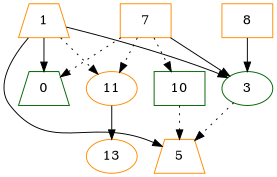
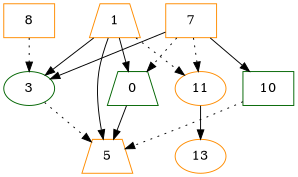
edge "7" -> "10": style dotted -> solid
edge "8" -> "3": style solid -> dotted
edge "0" -> "5": added
